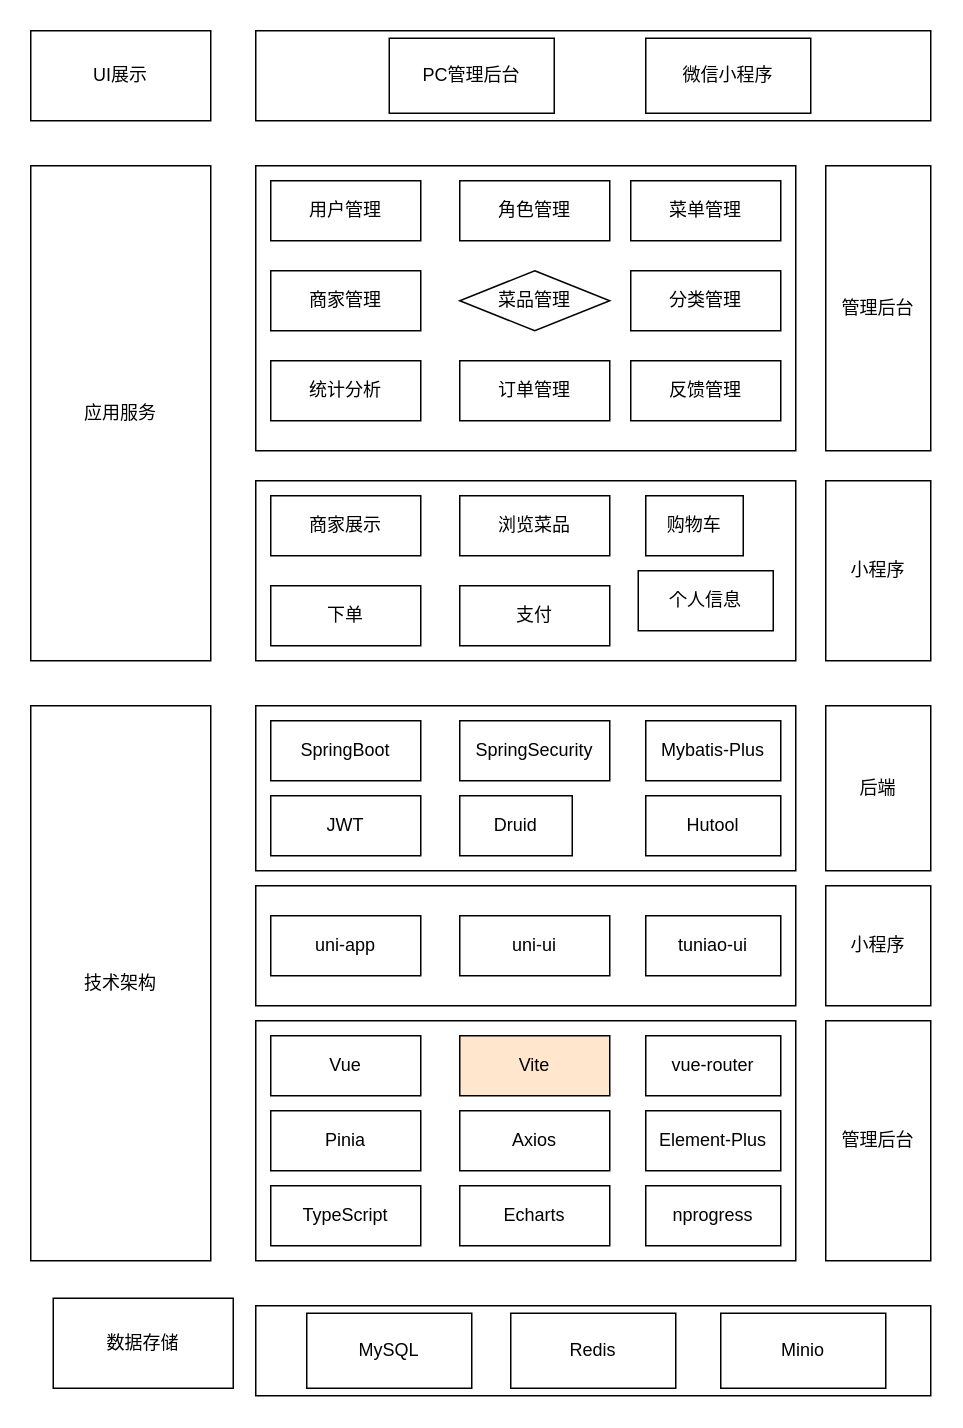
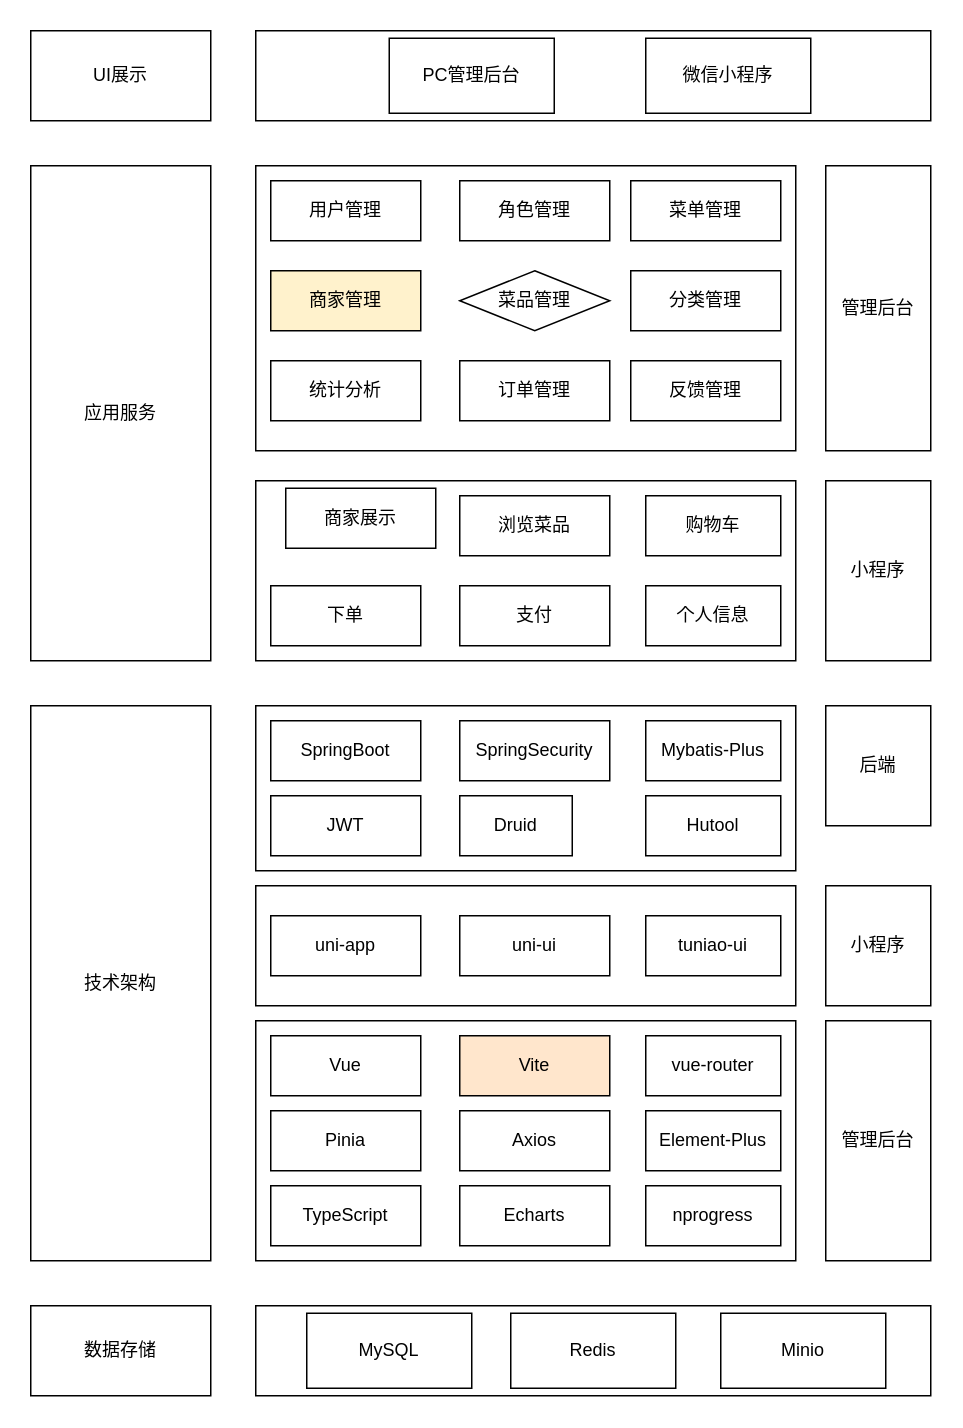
node "商家管理": fillcolor #ffffff -> #fff2cc
node "商家展示": moved (346, 526) -> (361, 518)
node "购物车": size 98x60 -> 135x60
node "个人信息": moved (706, 601) -> (713, 616)
node "后端": size 105x165 -> 105x120
node "数据存储": moved (143, 1343) -> (121, 1351)
